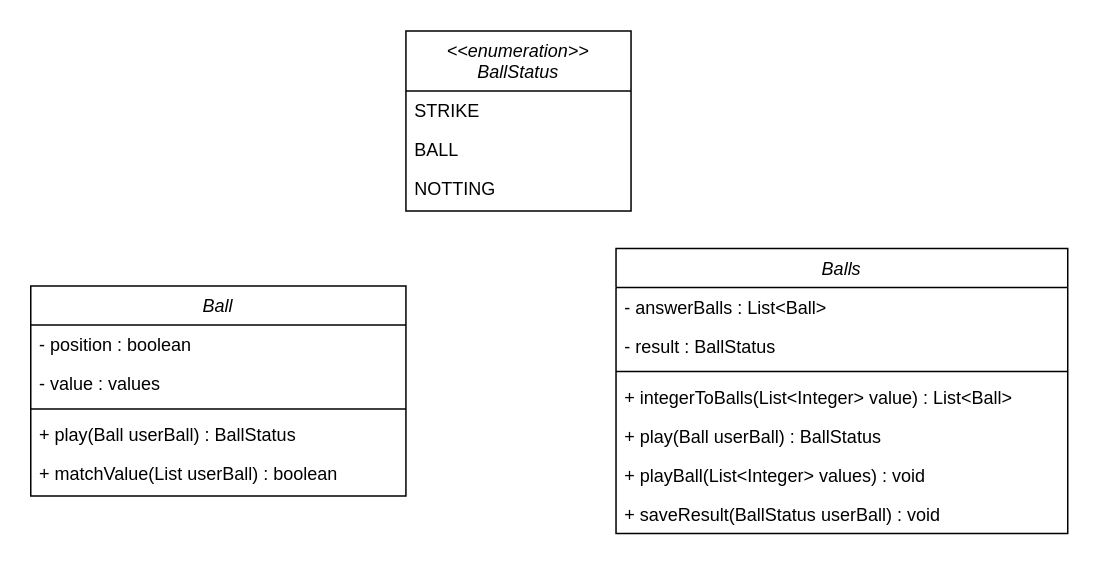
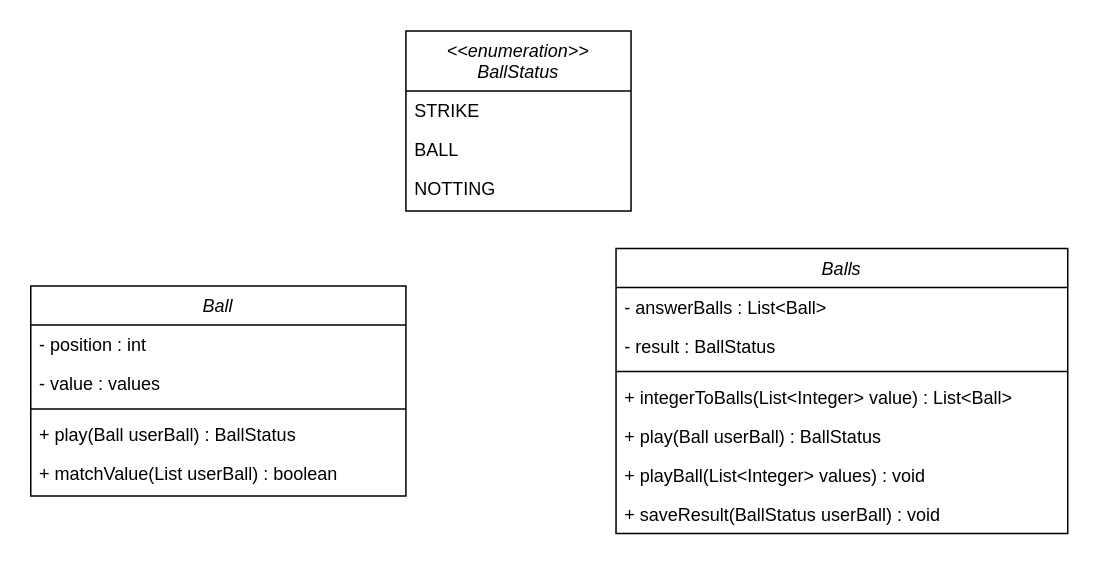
node "- position : boolean": label "- position : boolean" -> "- position : int"
